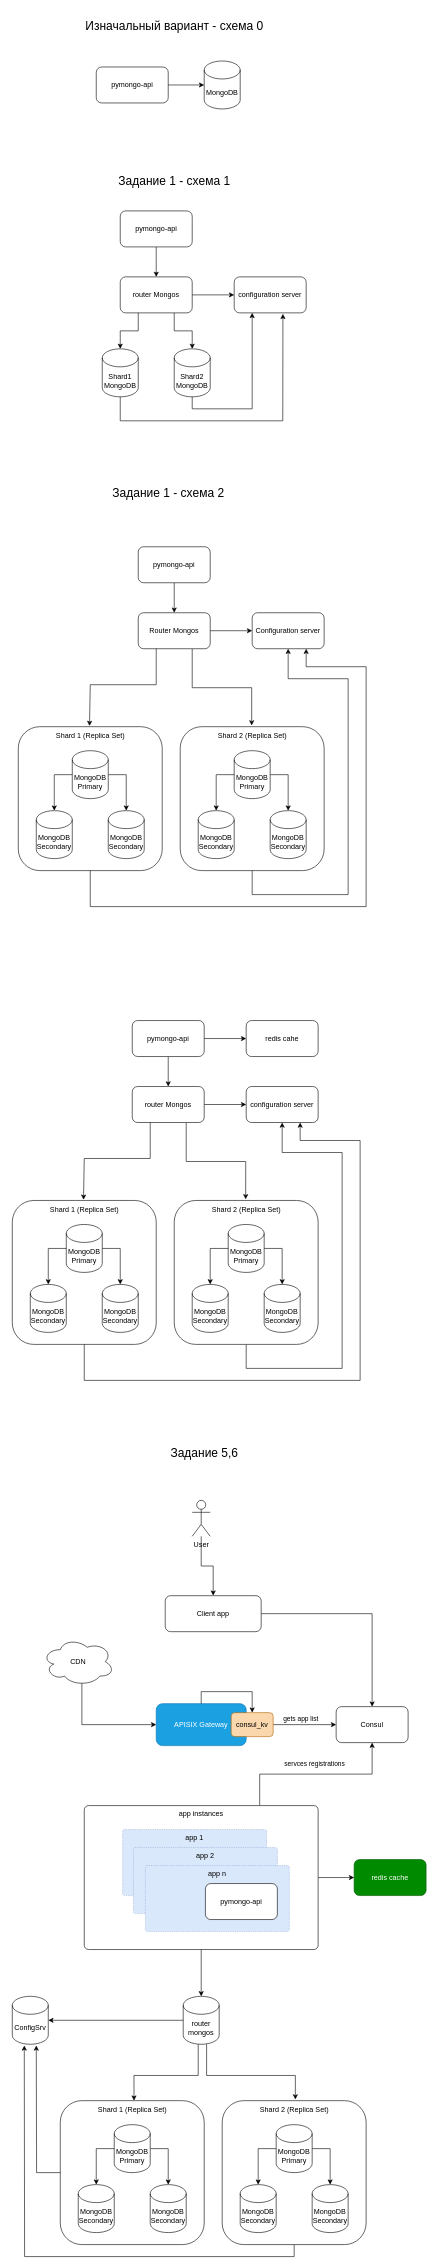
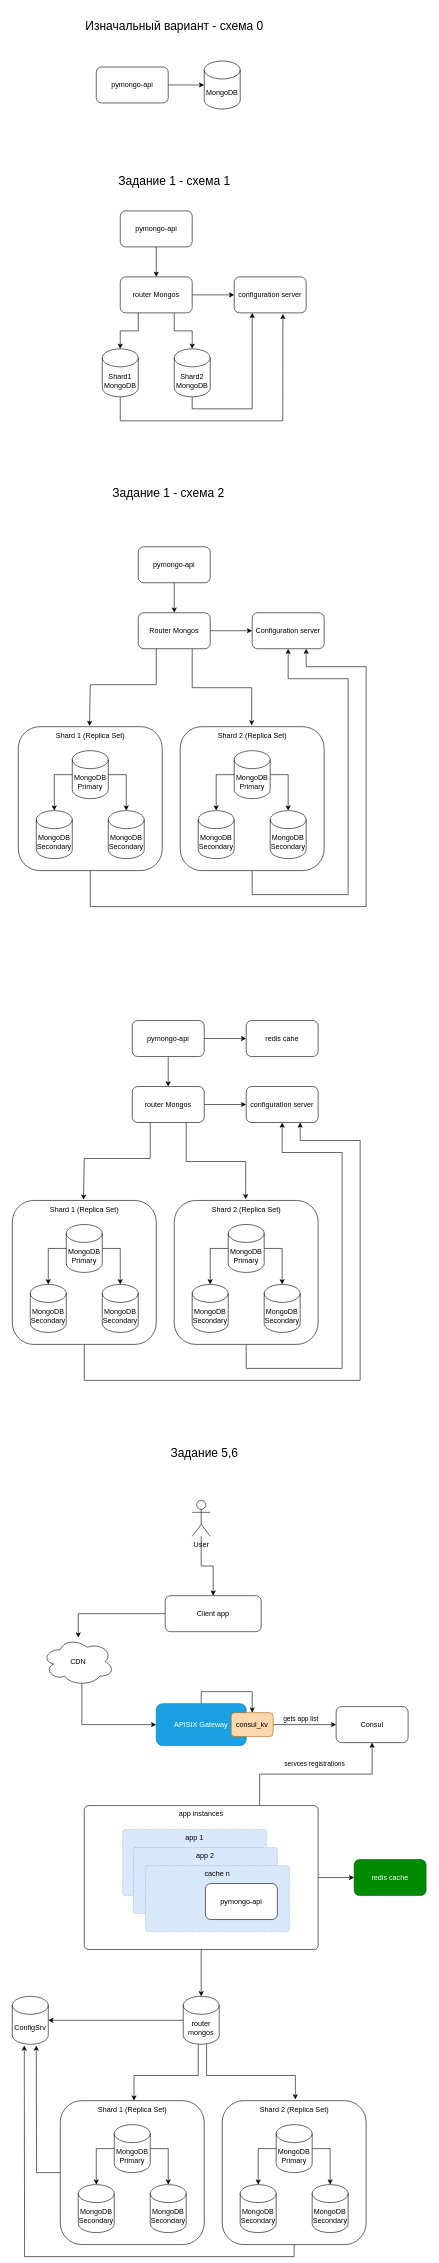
edge "Client app" -> "Consul": now "Client app" -> "CDN"
node "app n": label "app n" -> "cache n"
